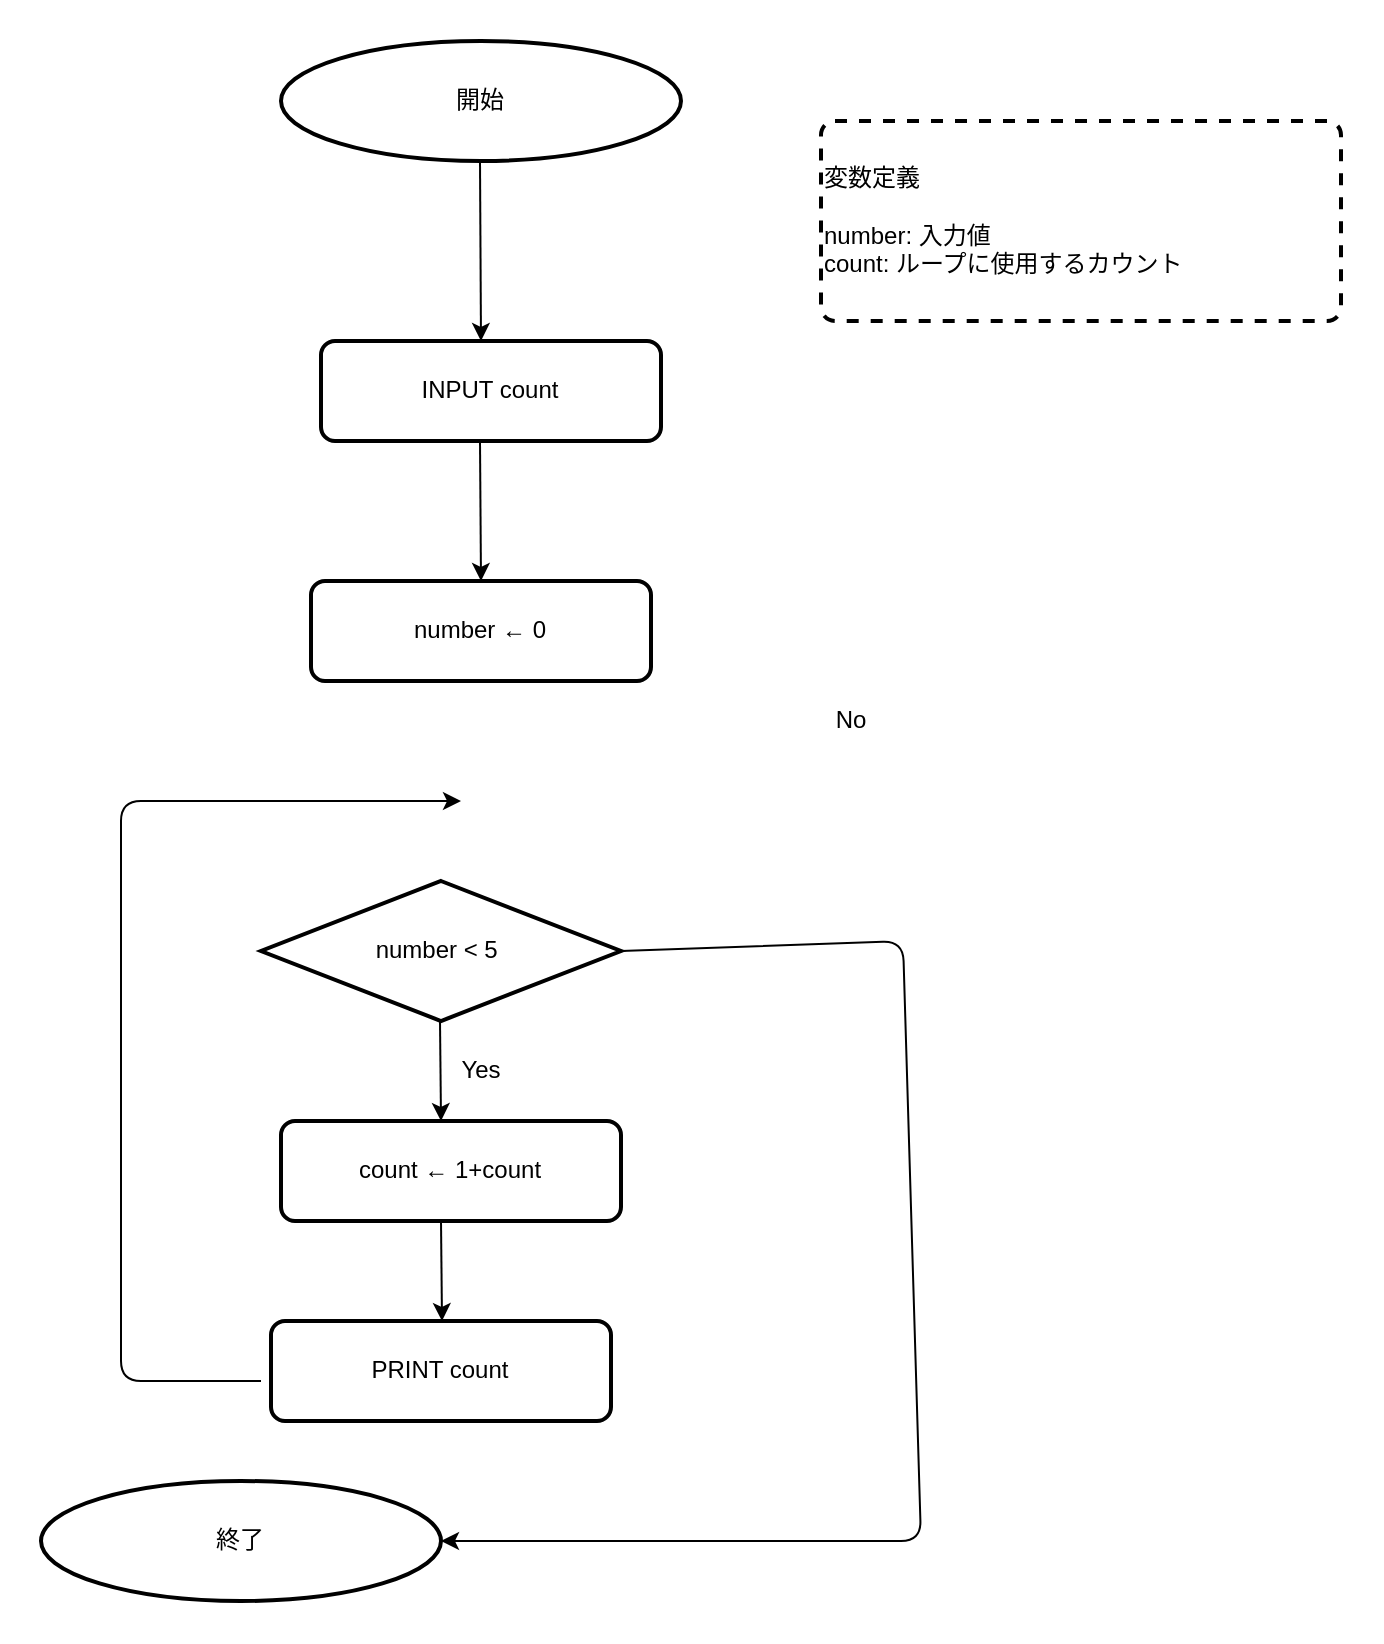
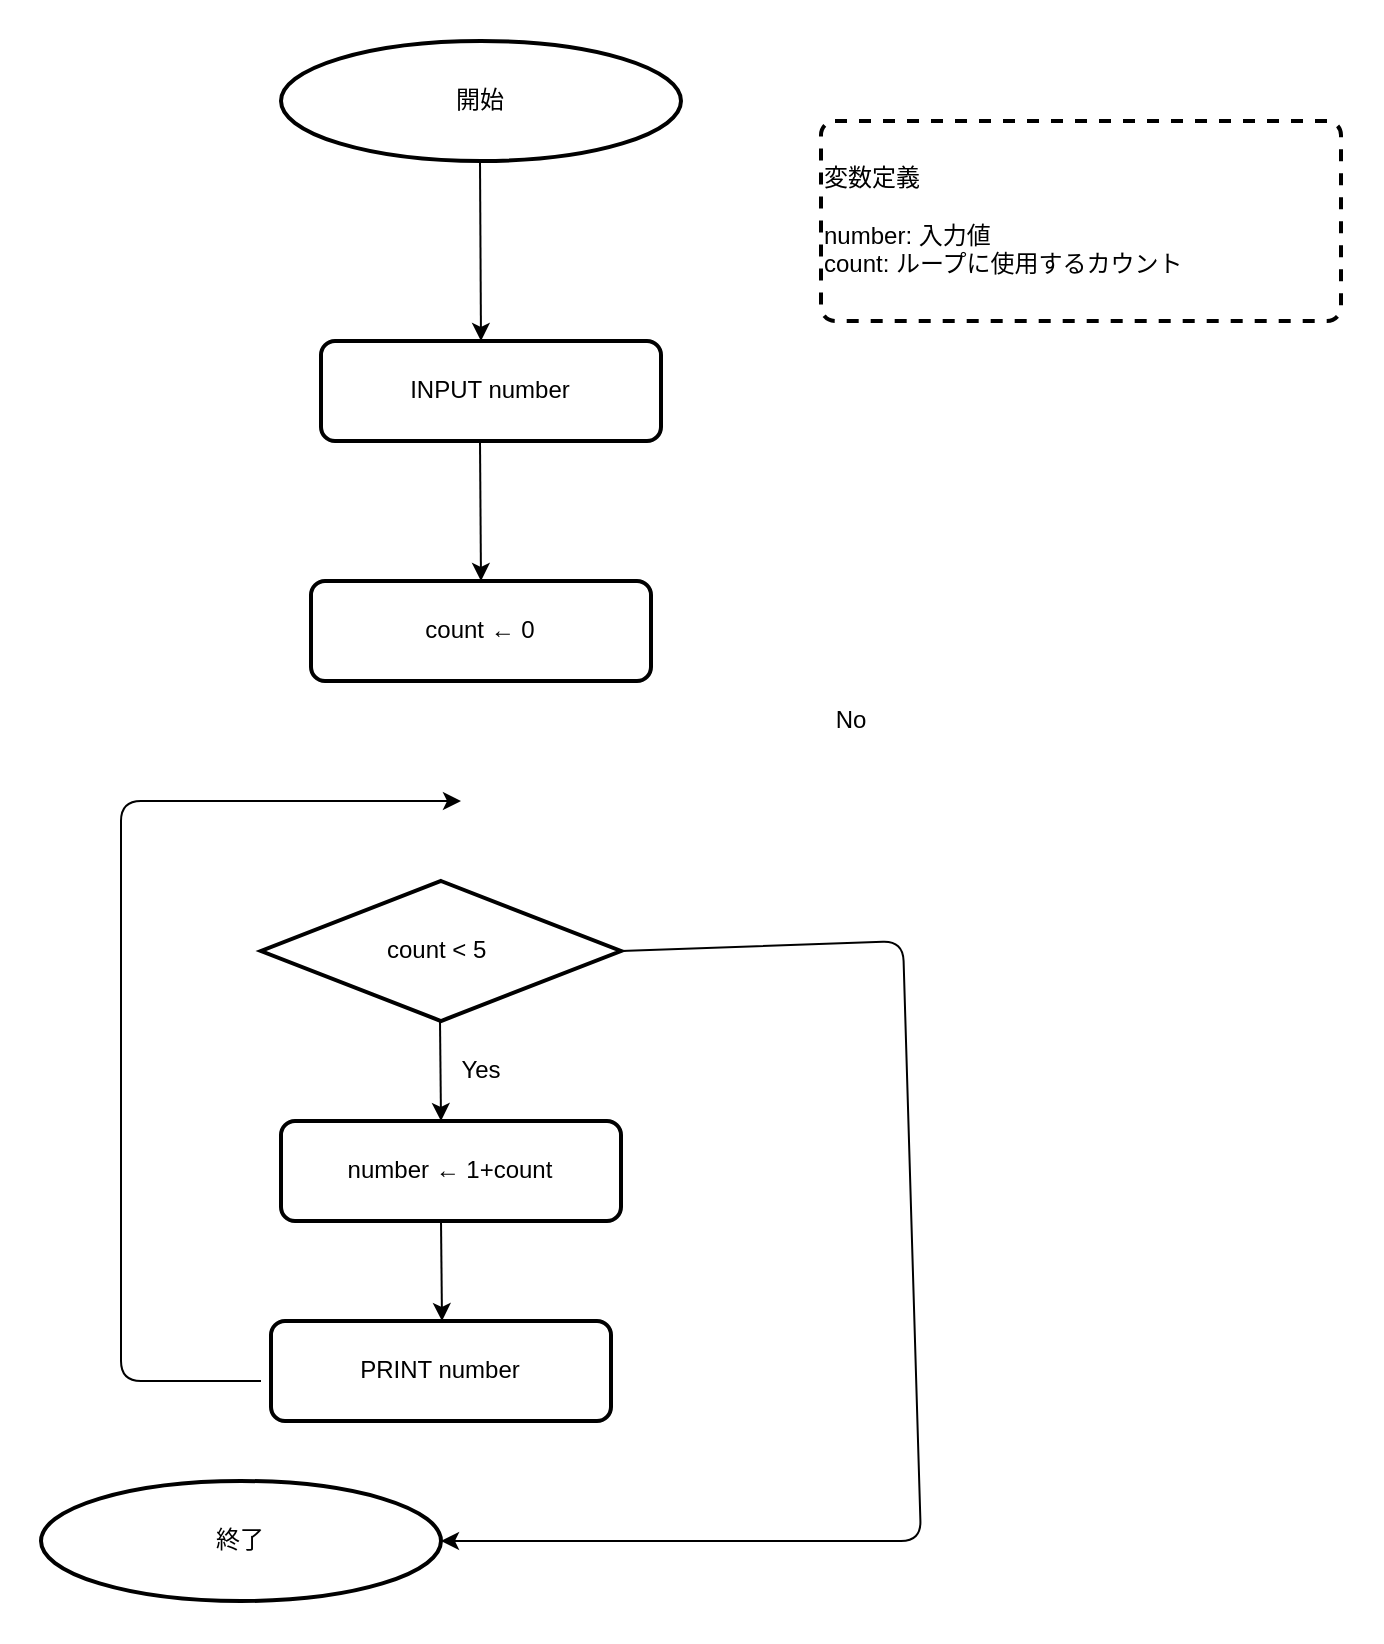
node "INPUT count": label "INPUT count" -> "INPUT number"
node "number ← 0": label "number ← 0" -> "count ← 0"
node "number < 5": label "number < 5" -> "count < 5"
node "count ← 1+count": label "count ← 1+count" -> "number ← 1+count"
node "PRINT count": label "PRINT count" -> "PRINT number"
